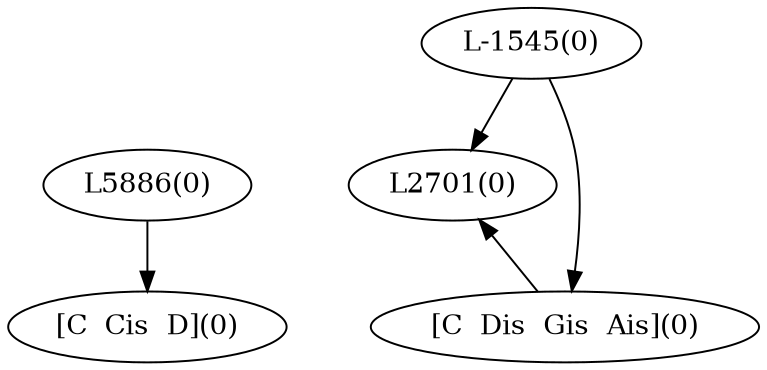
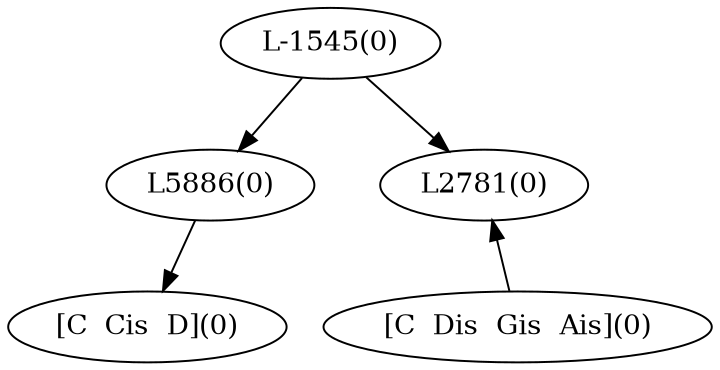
edge "L-1545(0)" -> "[C  Dis  Gis  Ais](0)": now "L-1545(0)" -> "L5886(0)"
node "L2701(0)": label "L2701(0)" -> "L2781(0)"
